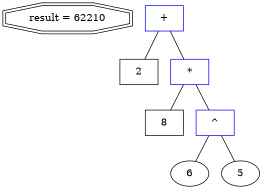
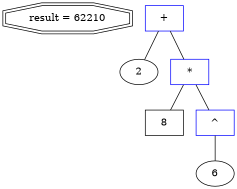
node "2": shape box -> ellipse
node "5": removed
